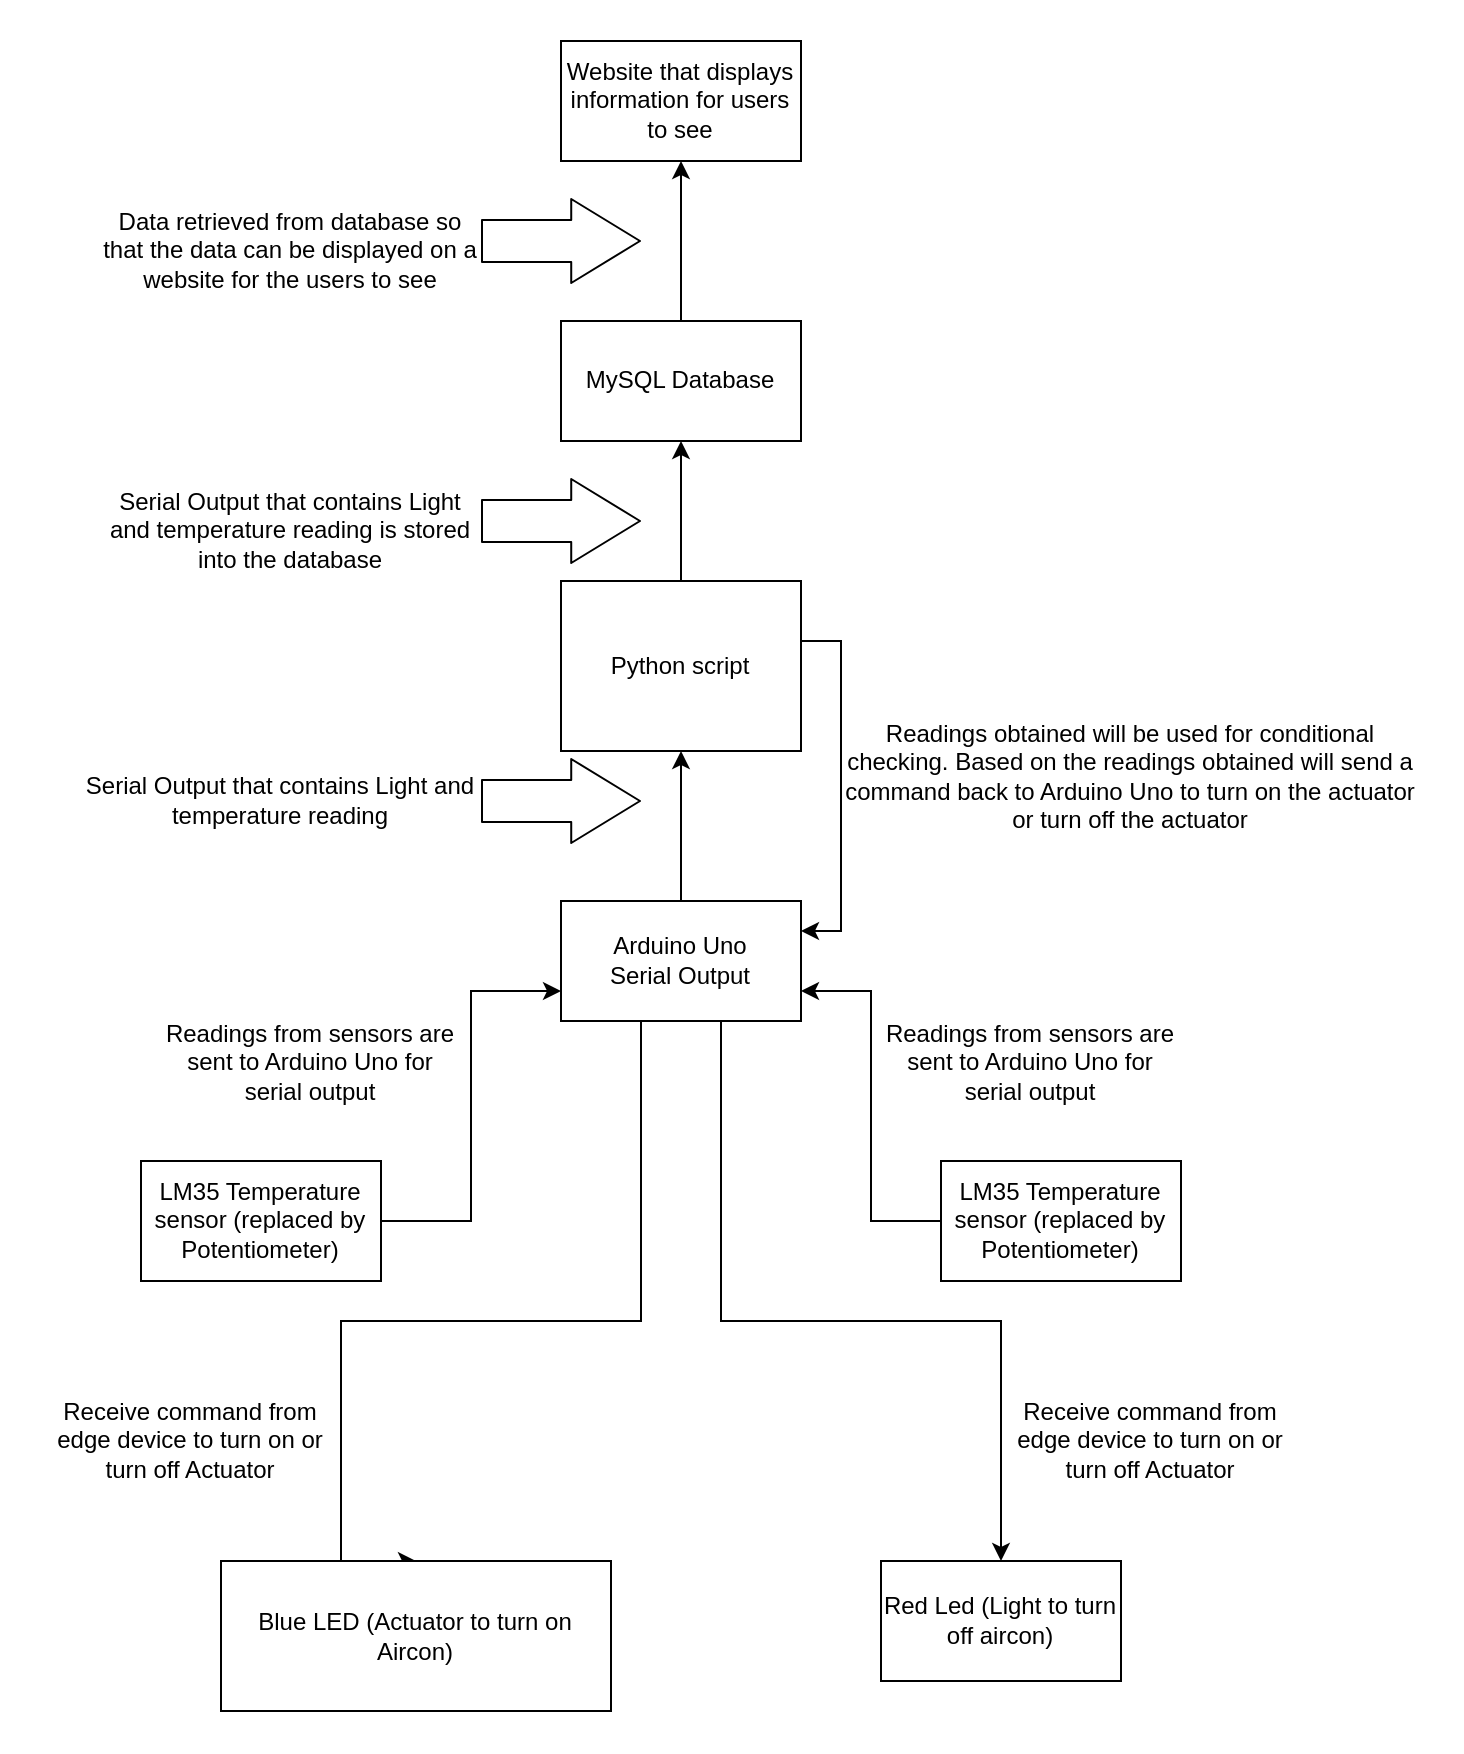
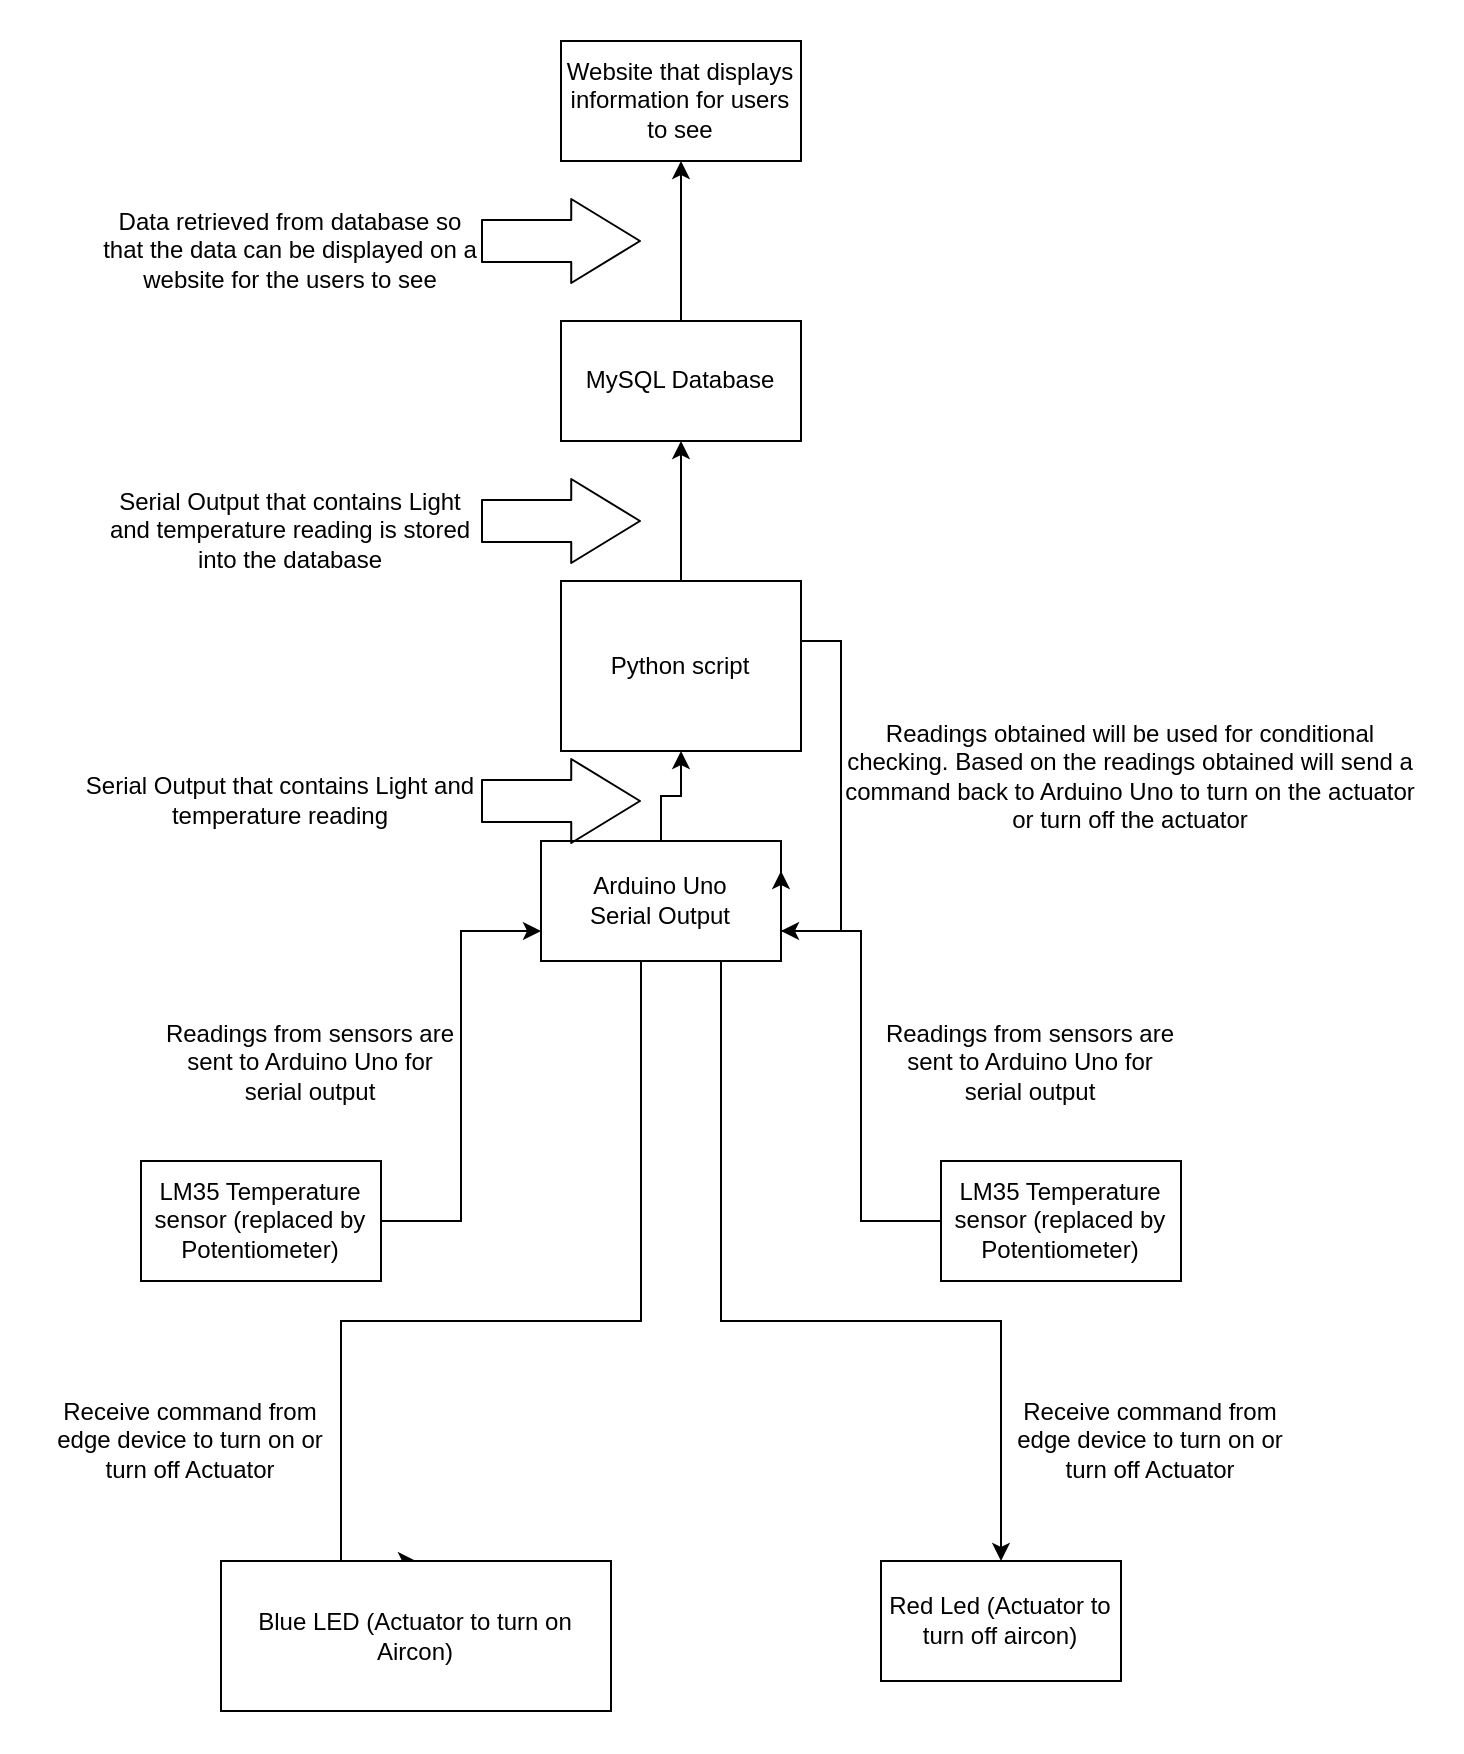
node "Arduino Uno Serial Output": moved (681, 961) -> (661, 901)
node "Red Led (Light to turn off aircon)": label "Red Led (Light to turn off aircon)" -> "Red Led (Actuator to turn off aircon)"
